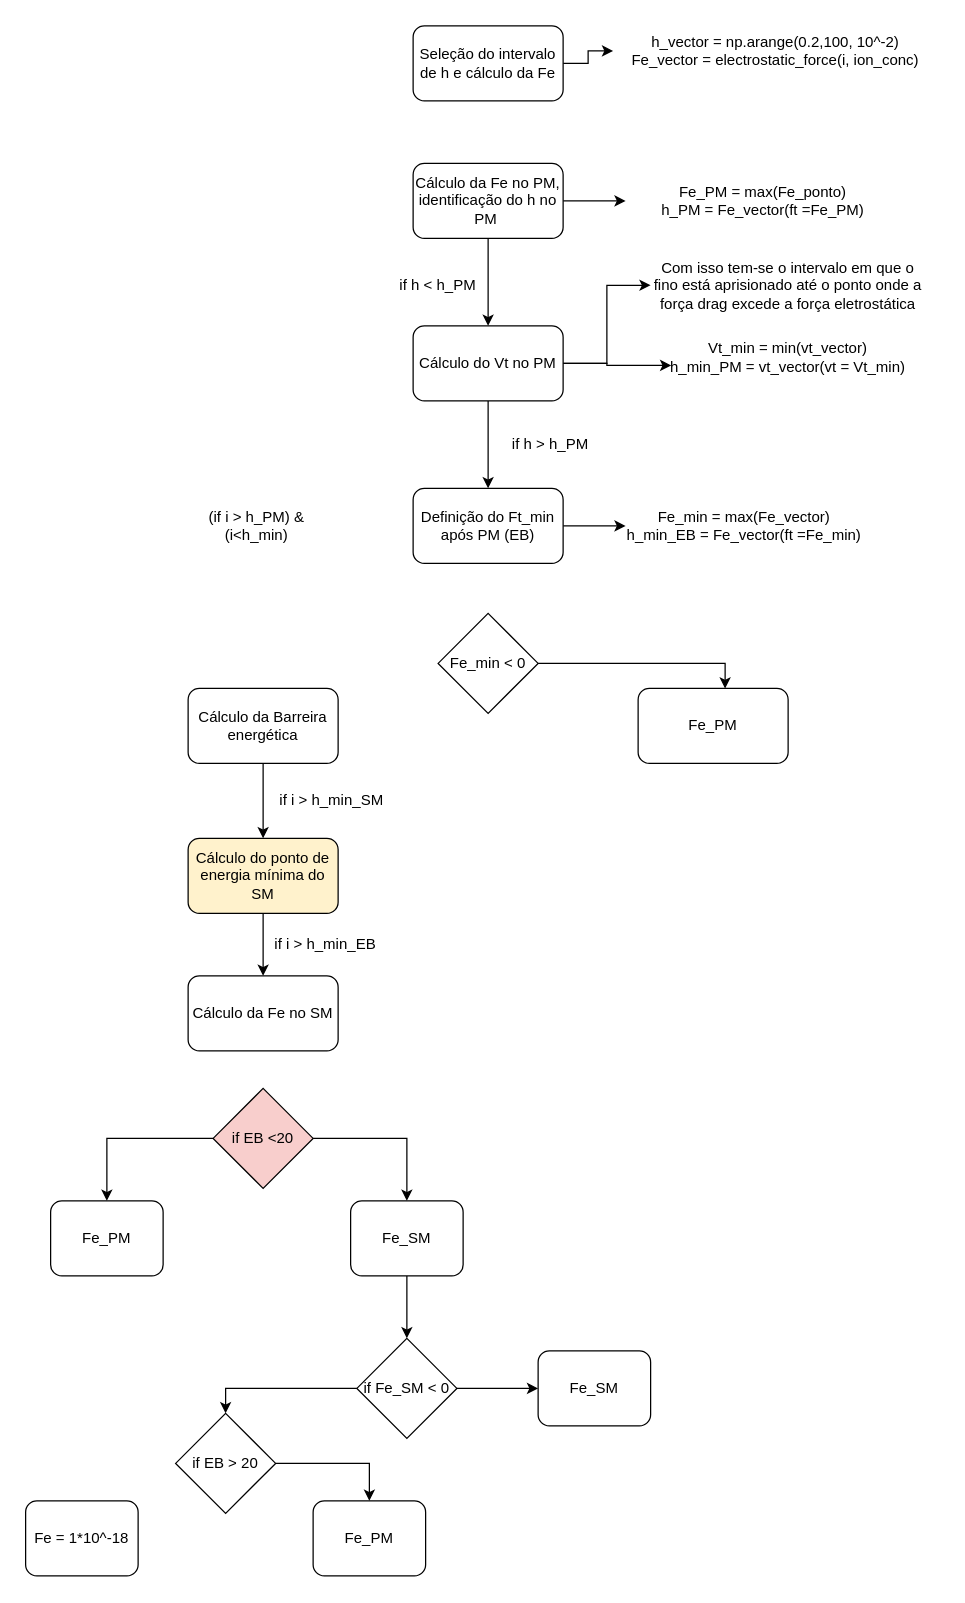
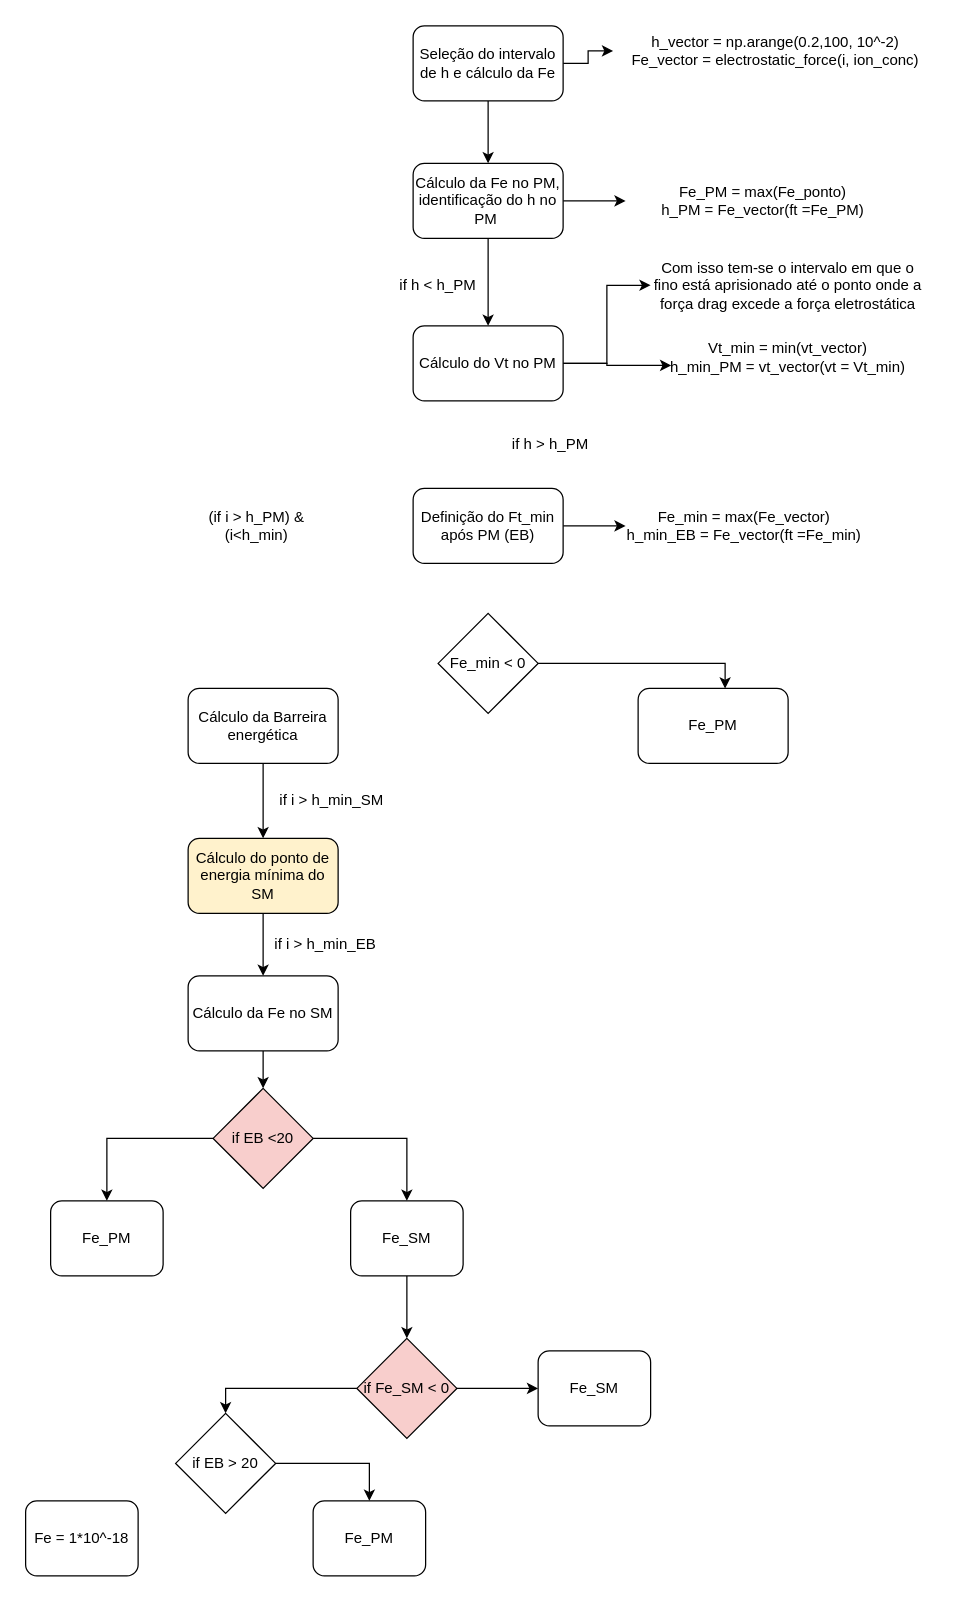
edge "Seleção do intervalo de h e cálculo da Fe" -> "Cálculo da Fe no PM, identificação do h no PM": added
edge "Cálculo do Vt no PM" -> "Definição do Ft_min após PM (EB)": removed
edge "Cálculo da Fe no SM" -> "if EB <20": added
node "if Fe_SM < 0": fillcolor #ffffff -> #f8cecc
